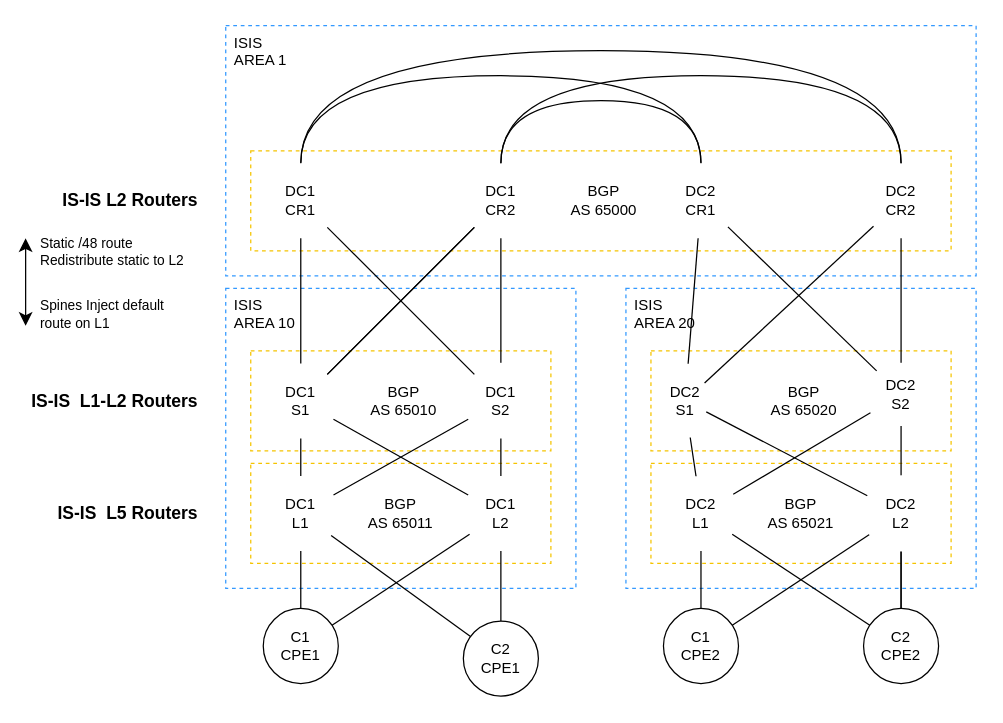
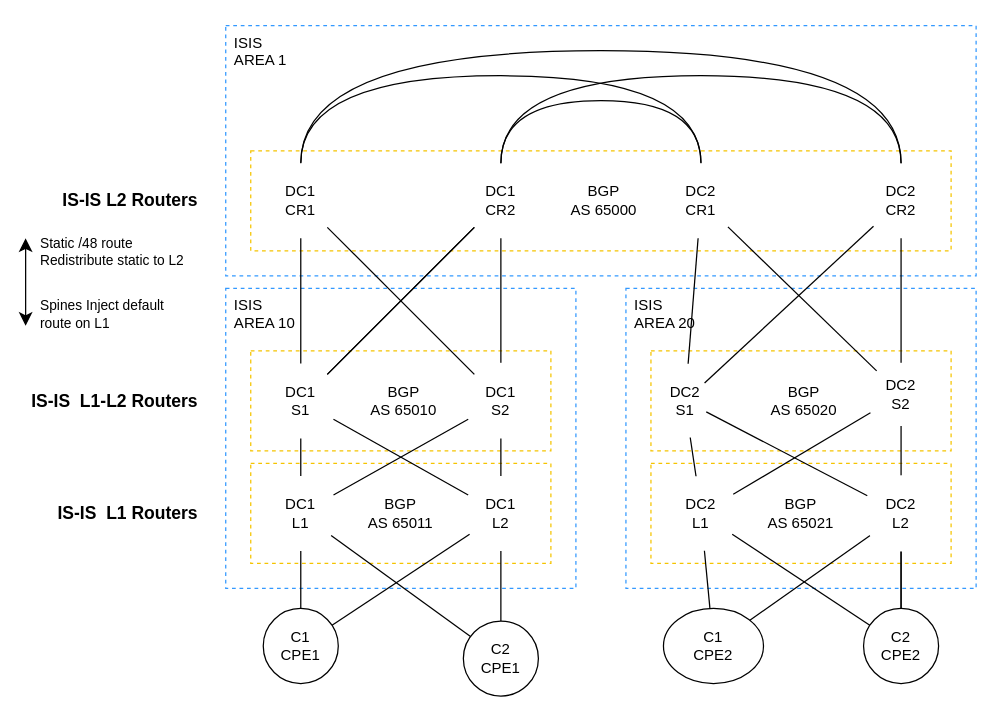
node "IS-IS L5 Routers": label "IS-IS L5 Routers" -> "IS-IS L1 Routers"
node "C1 CPE2": size 75x75 -> 100x75
